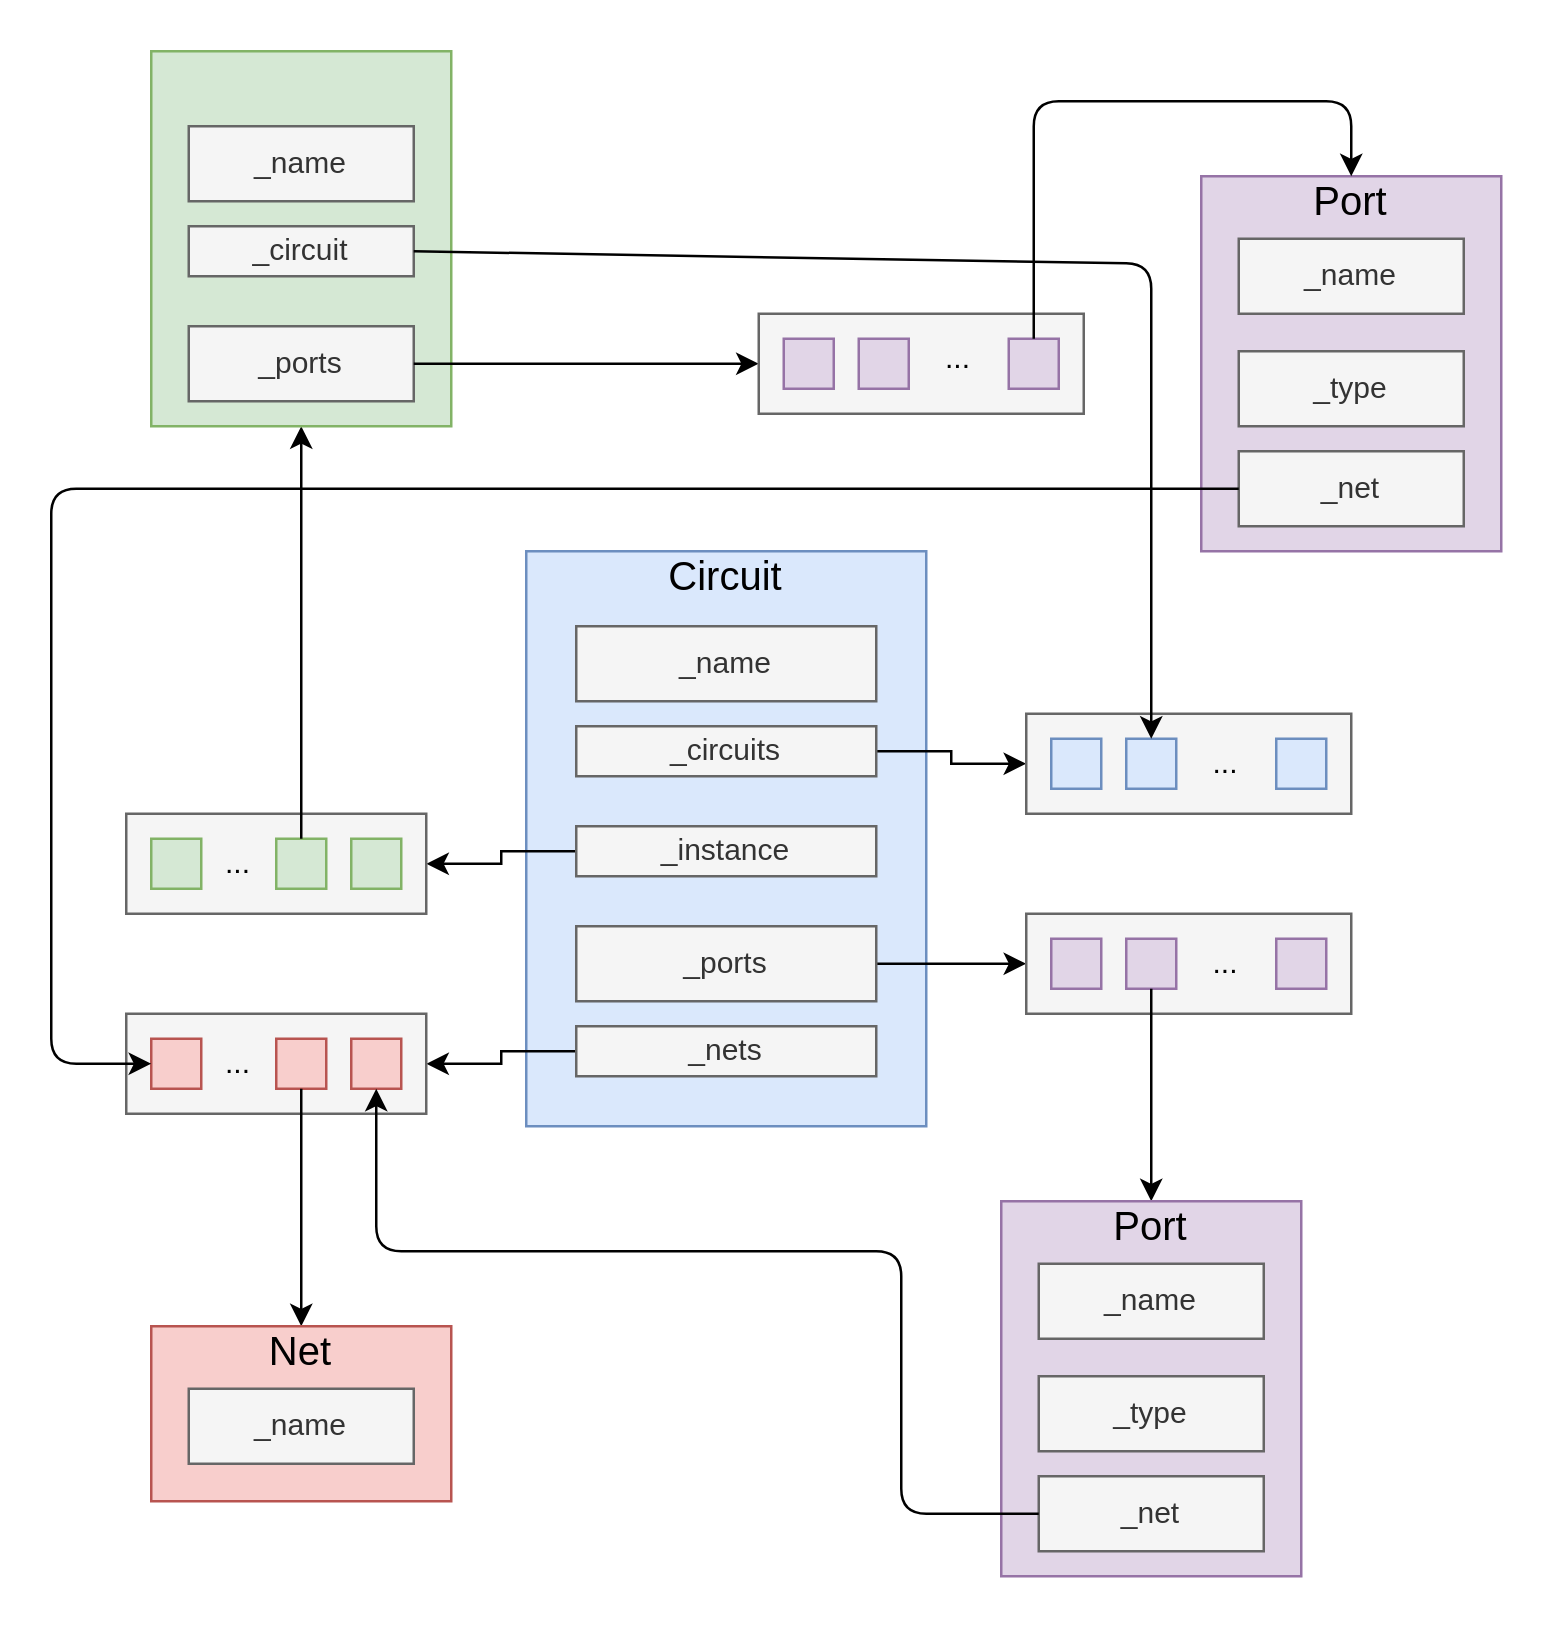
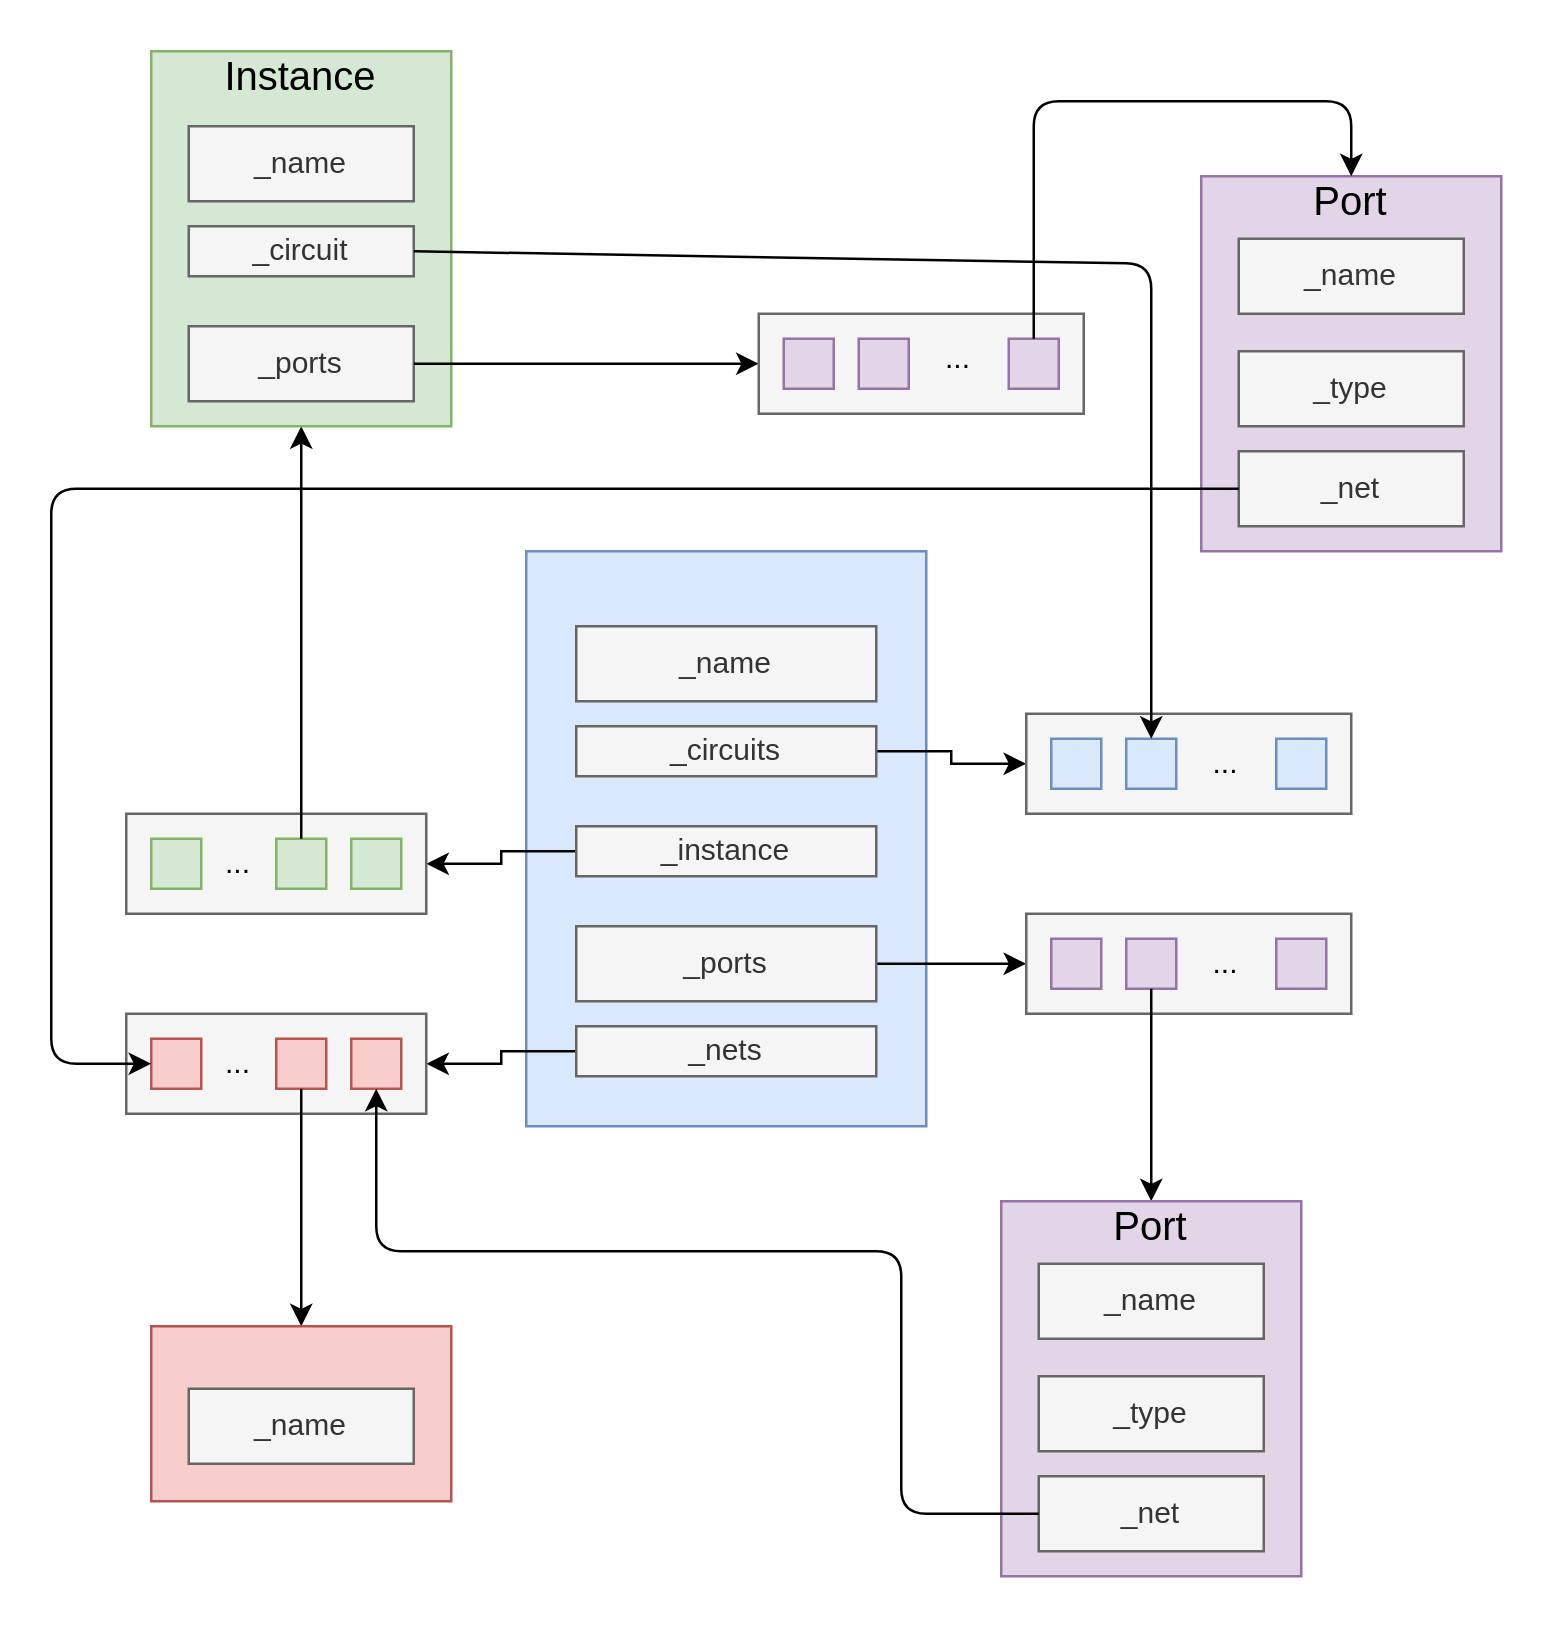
node "Instance": added
node "Circuit": removed
node "Net": removed
